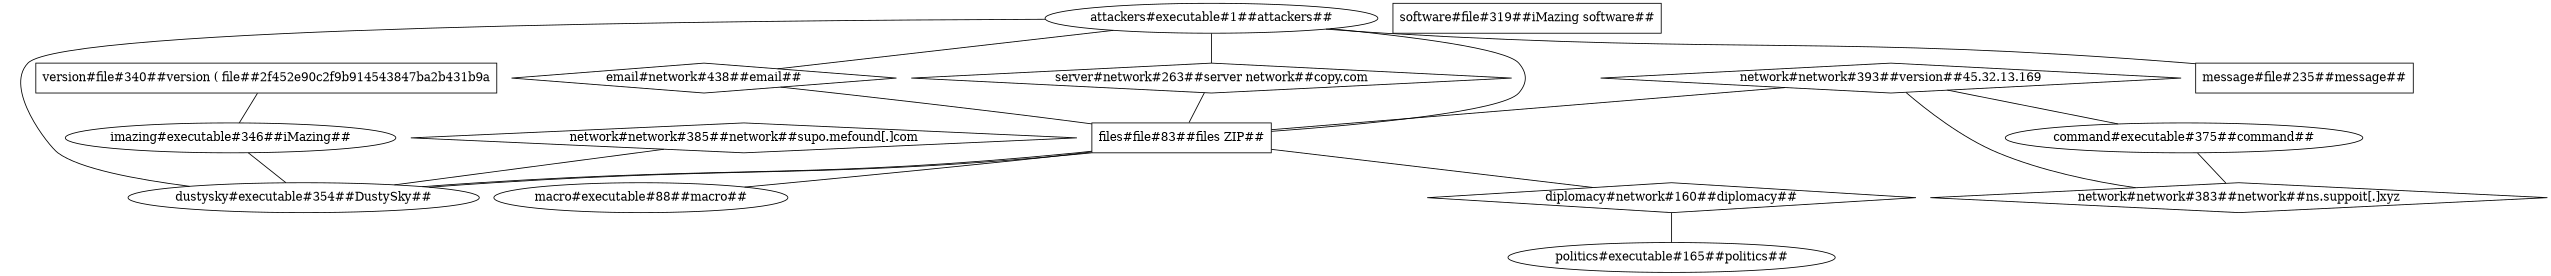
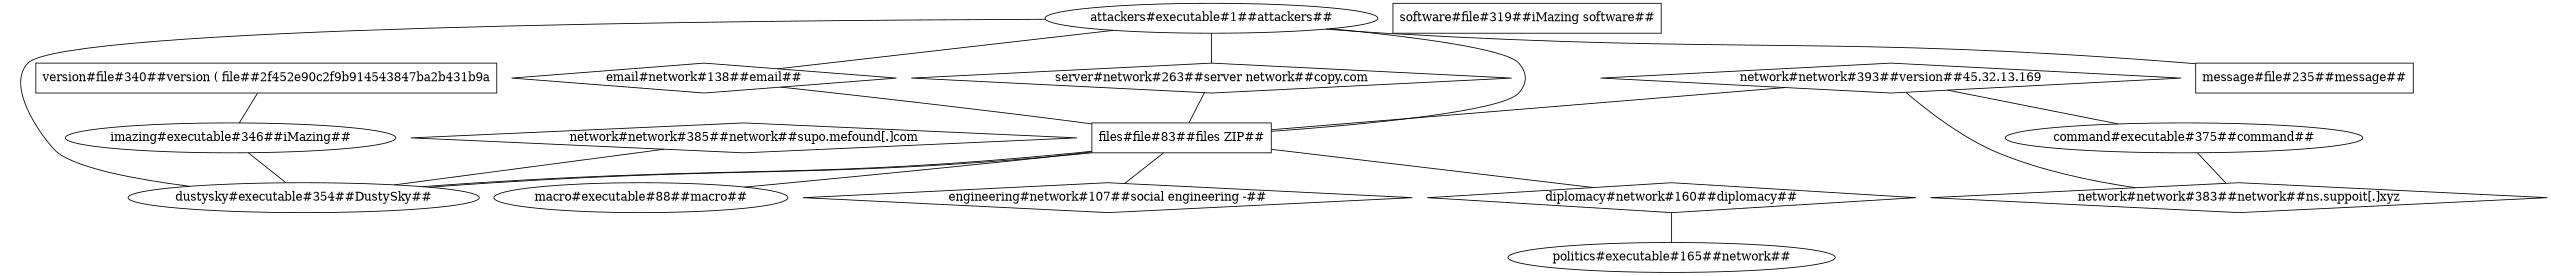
node "email#network#438##email##": label "email#network#438##email##" -> "email#network#138##email##"
node "engineering#network#107##social engineering -##": added
node "politics#executable#165##politics##": label "politics#executable#165##politics##" -> "politics#executable#165##network##"
